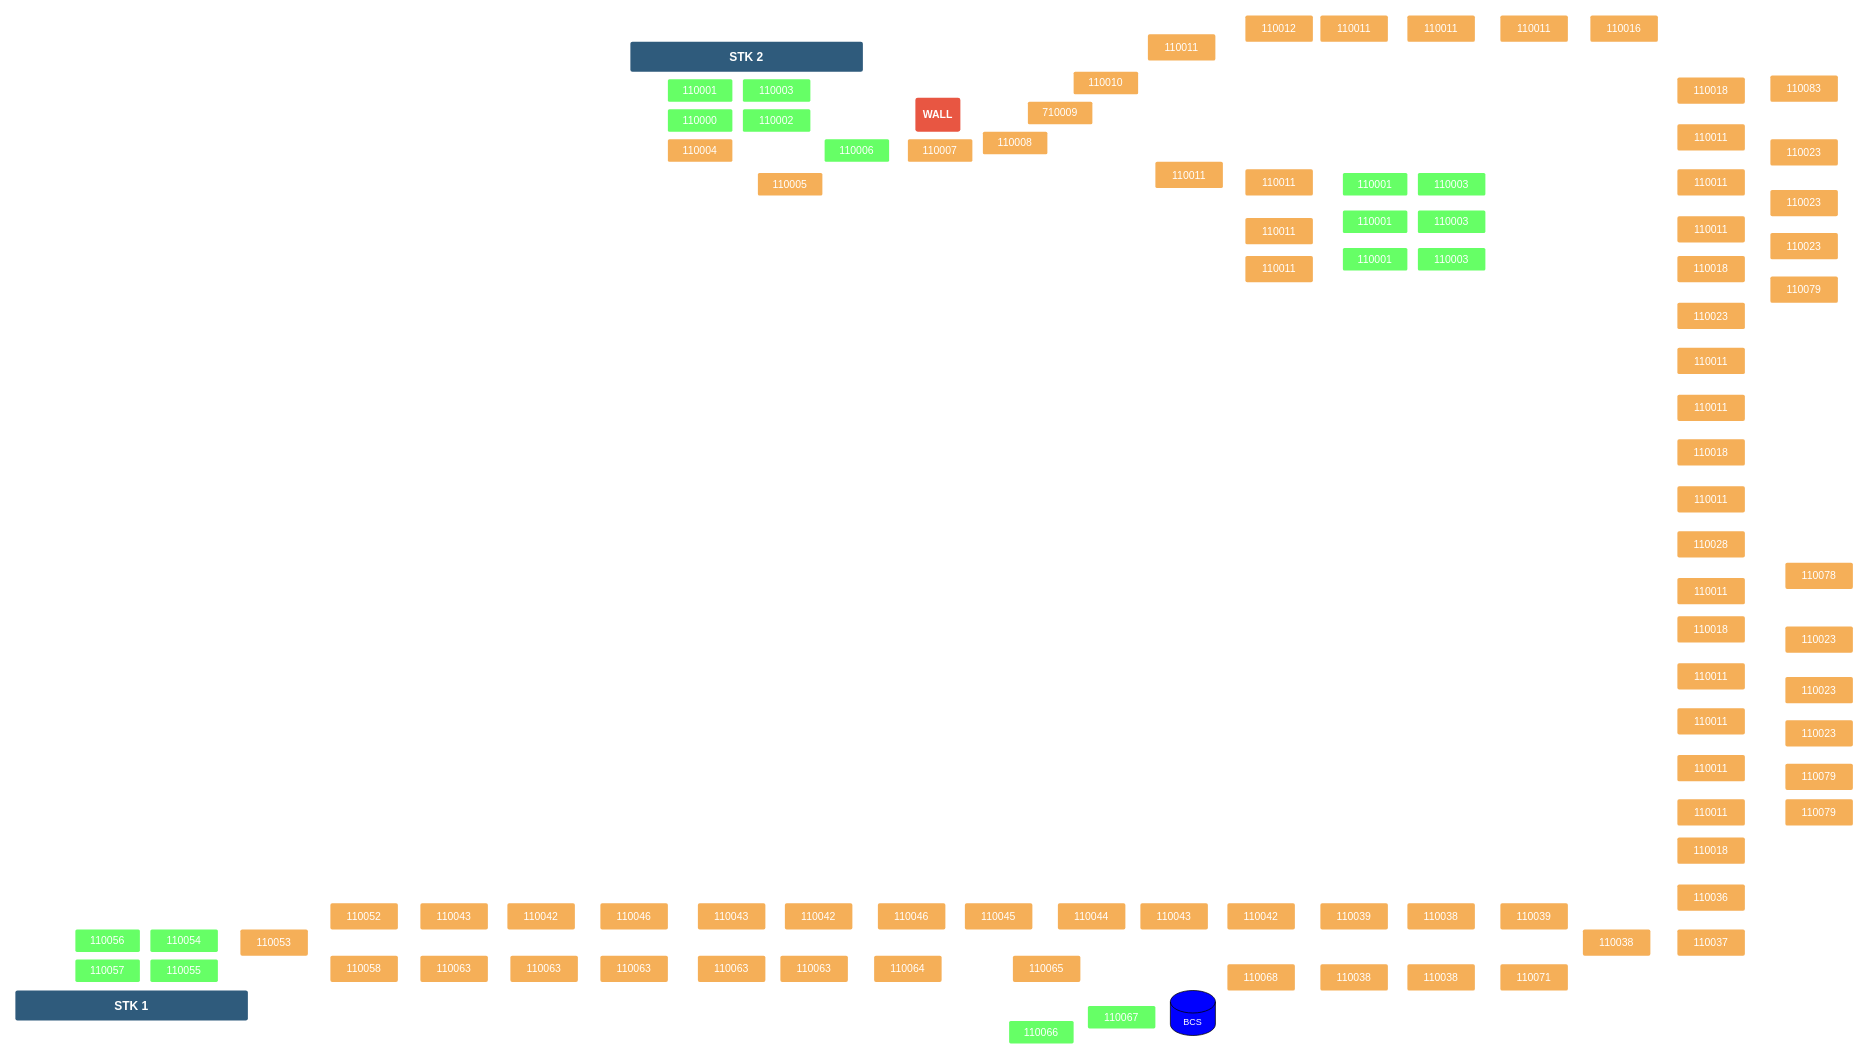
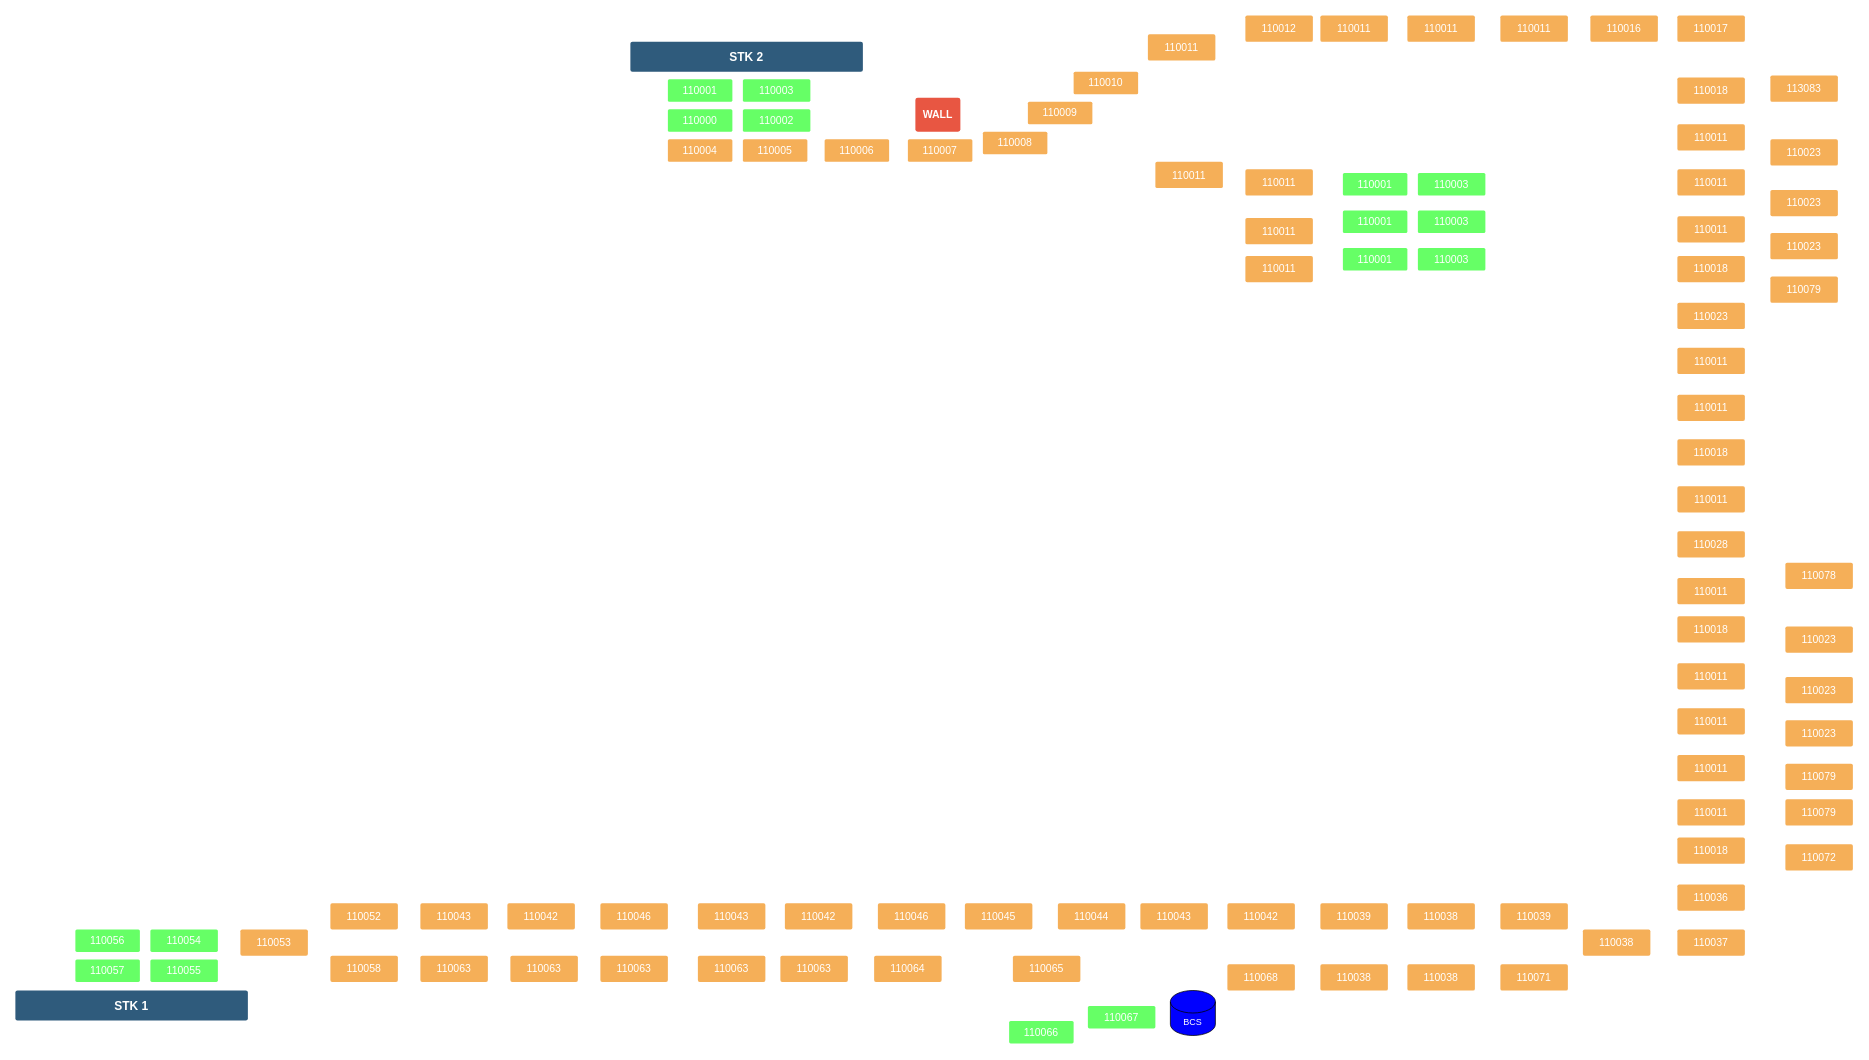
node "110017": added
node "110083": label "110083" -> "113083"
node "710009": label "710009" -> "110009"
node "110006": fillcolor #66ff66 -> #f5af58
node "110005": moved (790, 184) -> (775, 150)
node "110072": added
